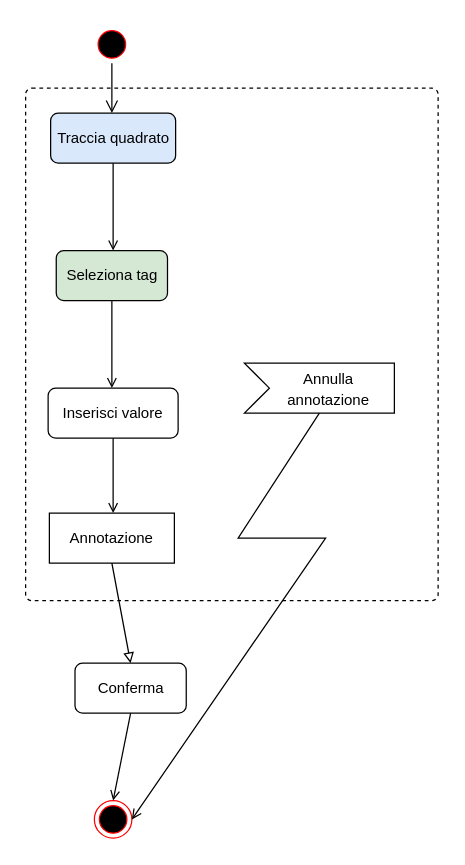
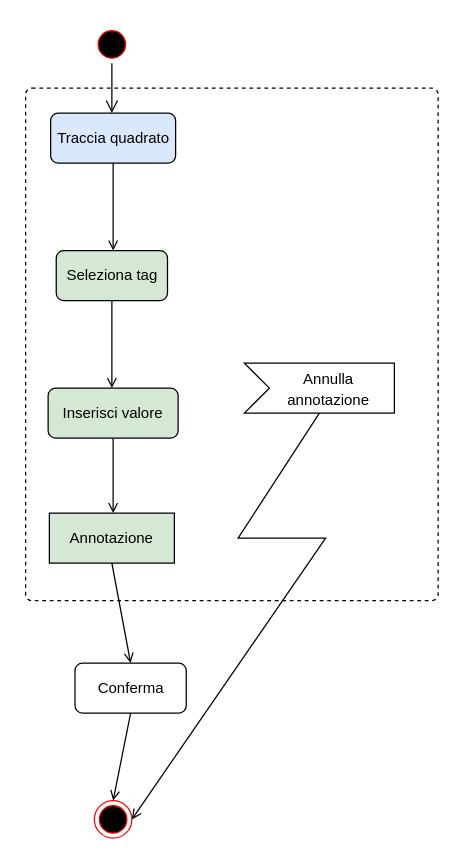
node "Inserisci valore": fillcolor #ffffff -> #d5e8d4
node "Annotazione": fillcolor #ffffff -> #d5e8d4
edge "Annotazione" -> "Conferma": arrowhead block -> open
